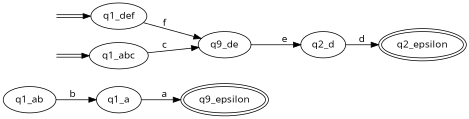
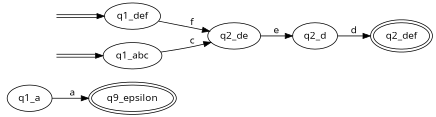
node "q9_de": label "q9_de" -> "q2_de"
node "q2_epsilon": label "q2_epsilon" -> "q2_def"
node "q1_ab": removed
